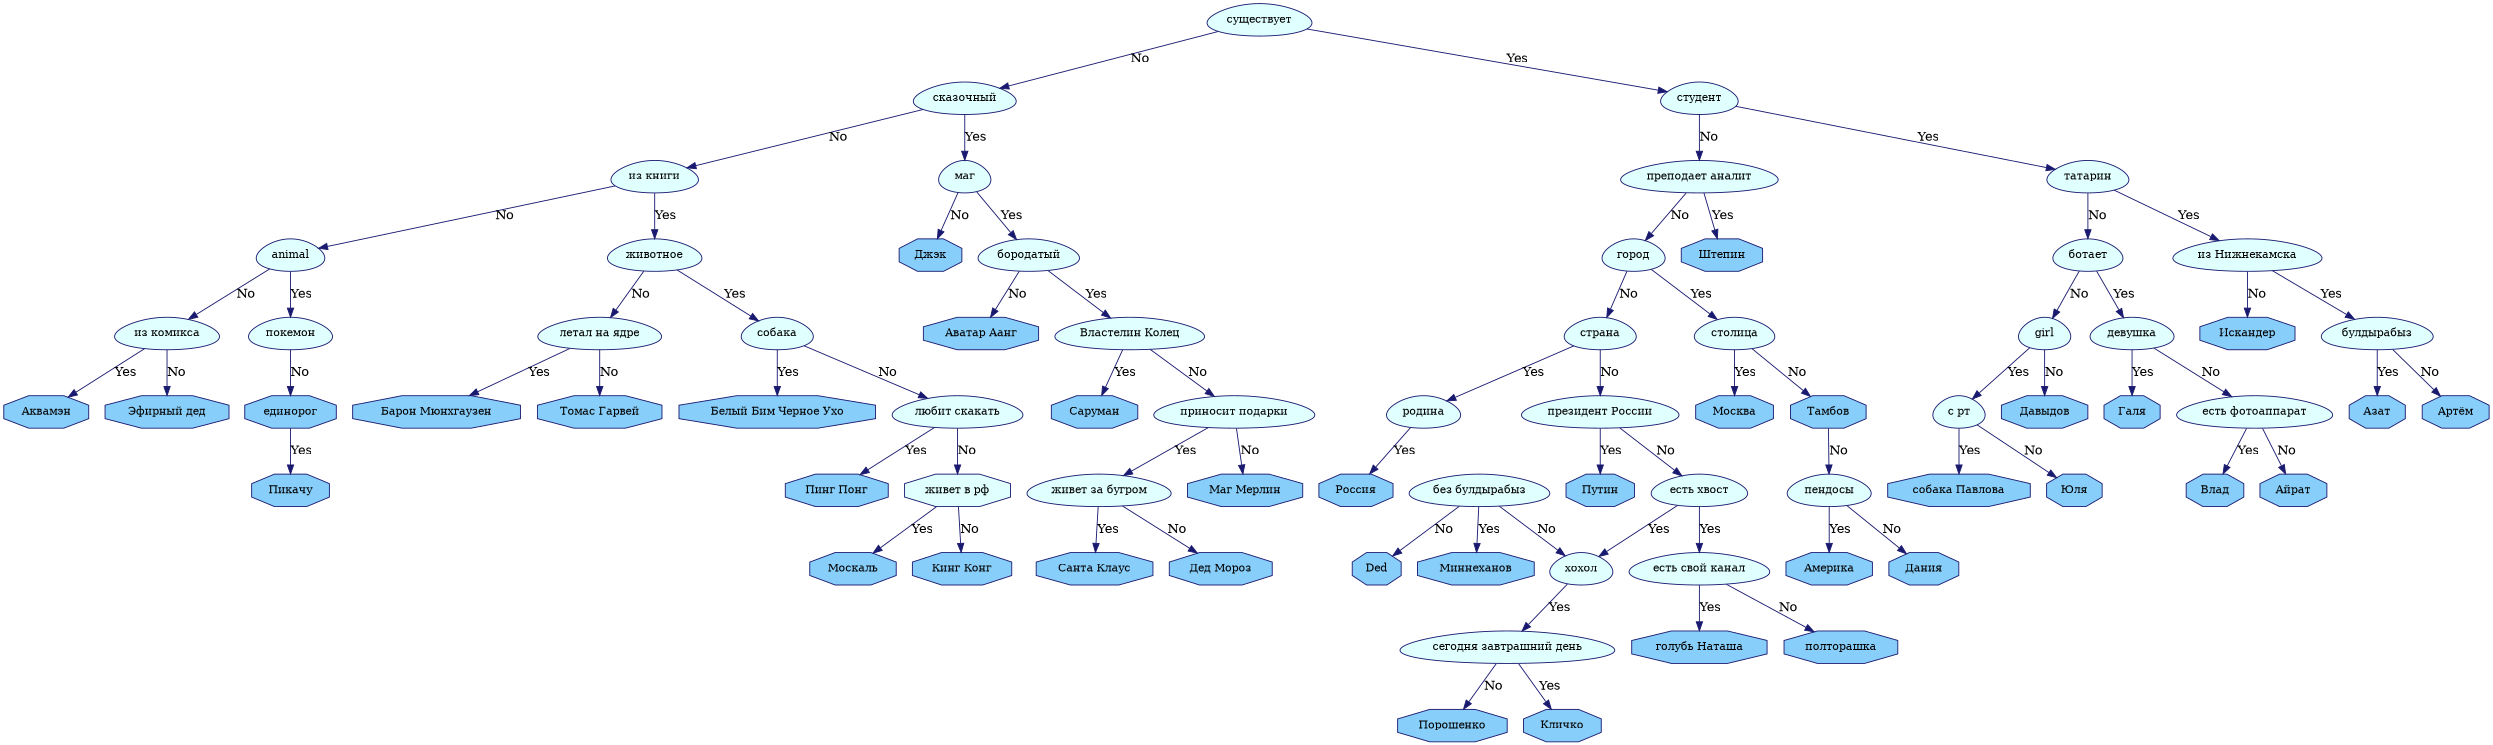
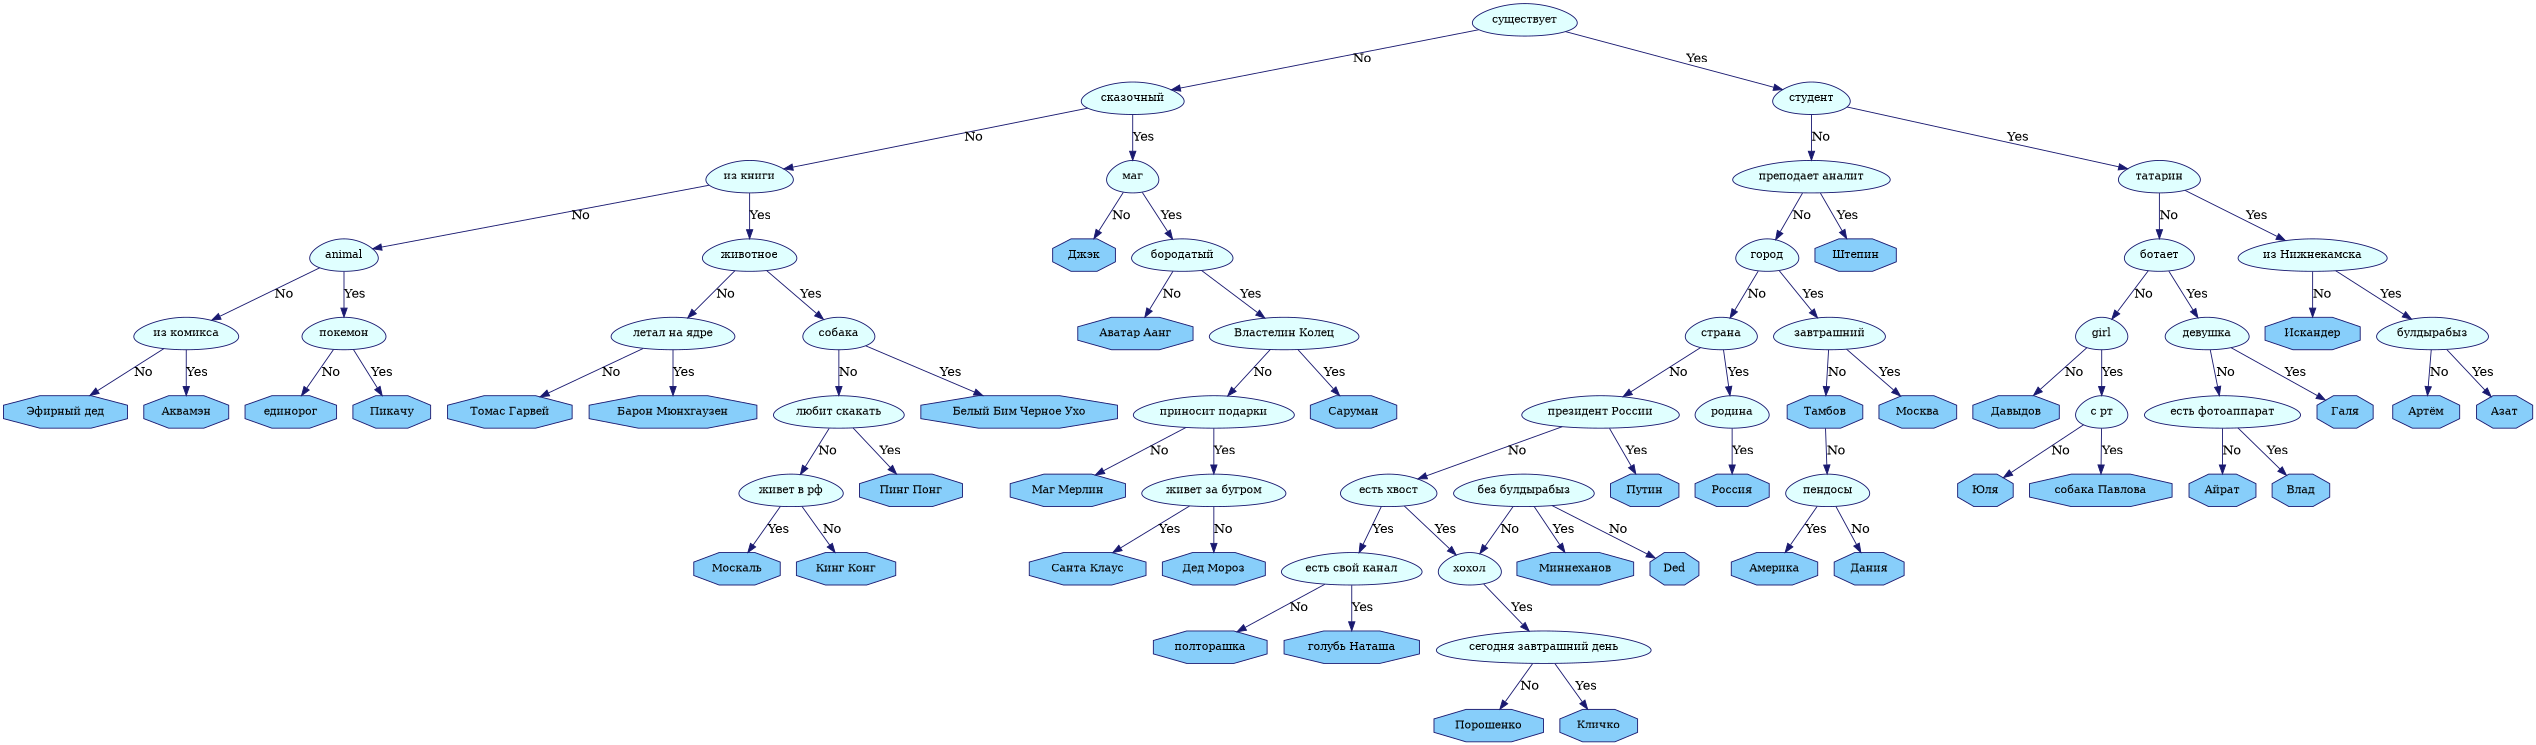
node "столица": label "столица" -> "завтрашний"
edge "единорог" -> "Пикачу": now "покемон" -> "Пикачу"
node "живет в рф": shape octagon -> egg
